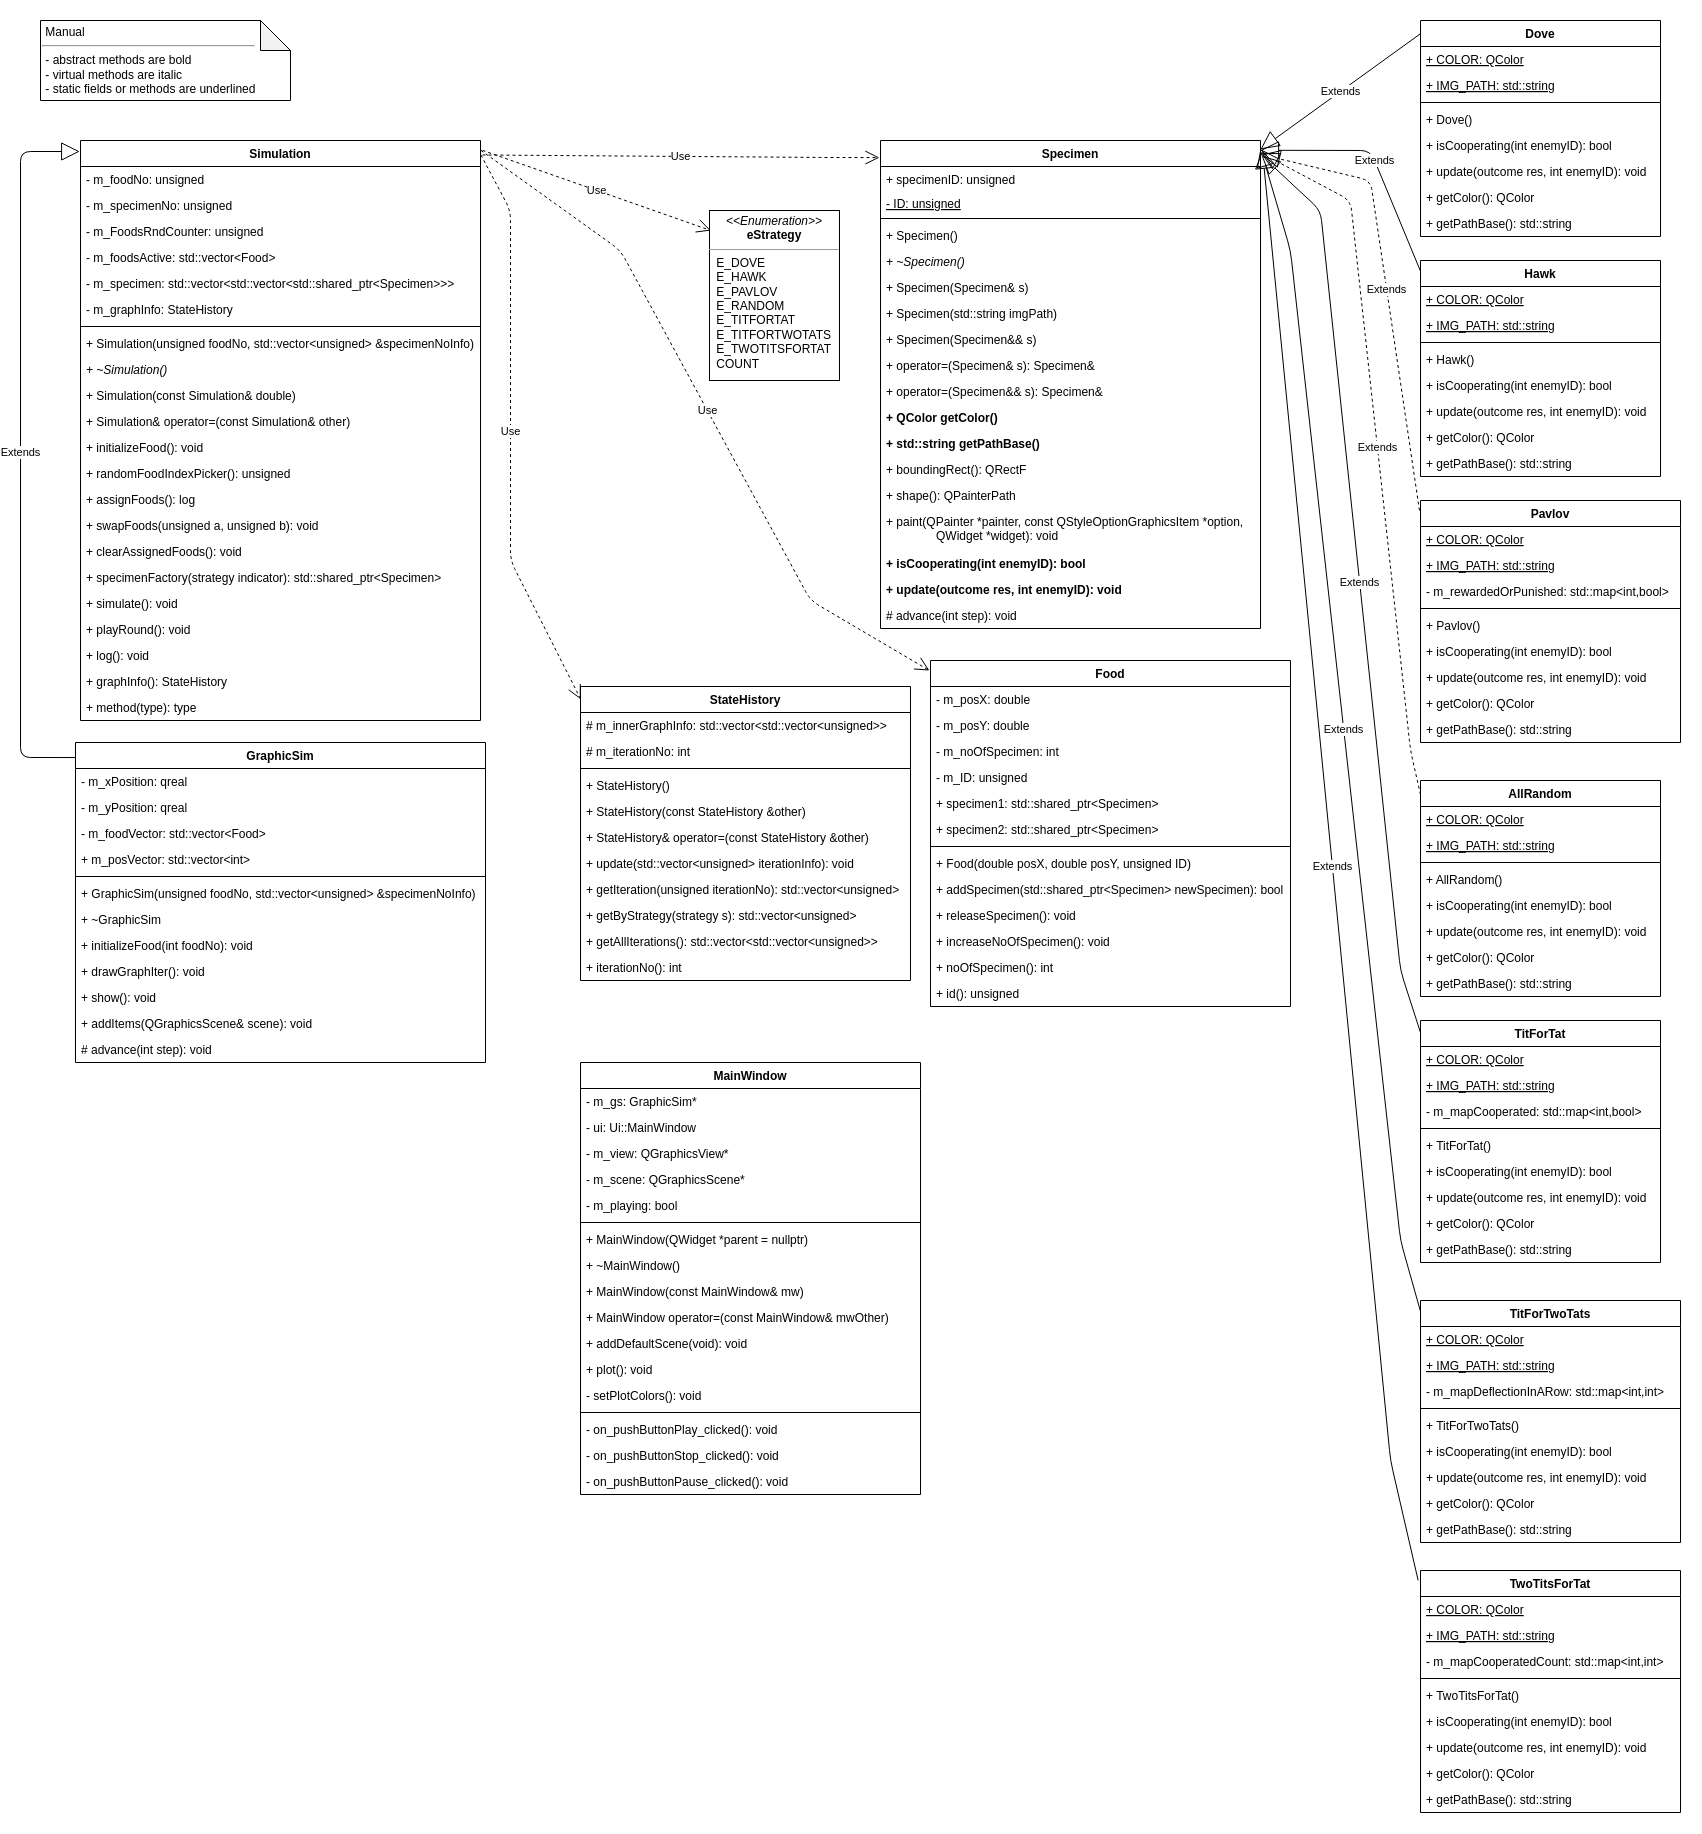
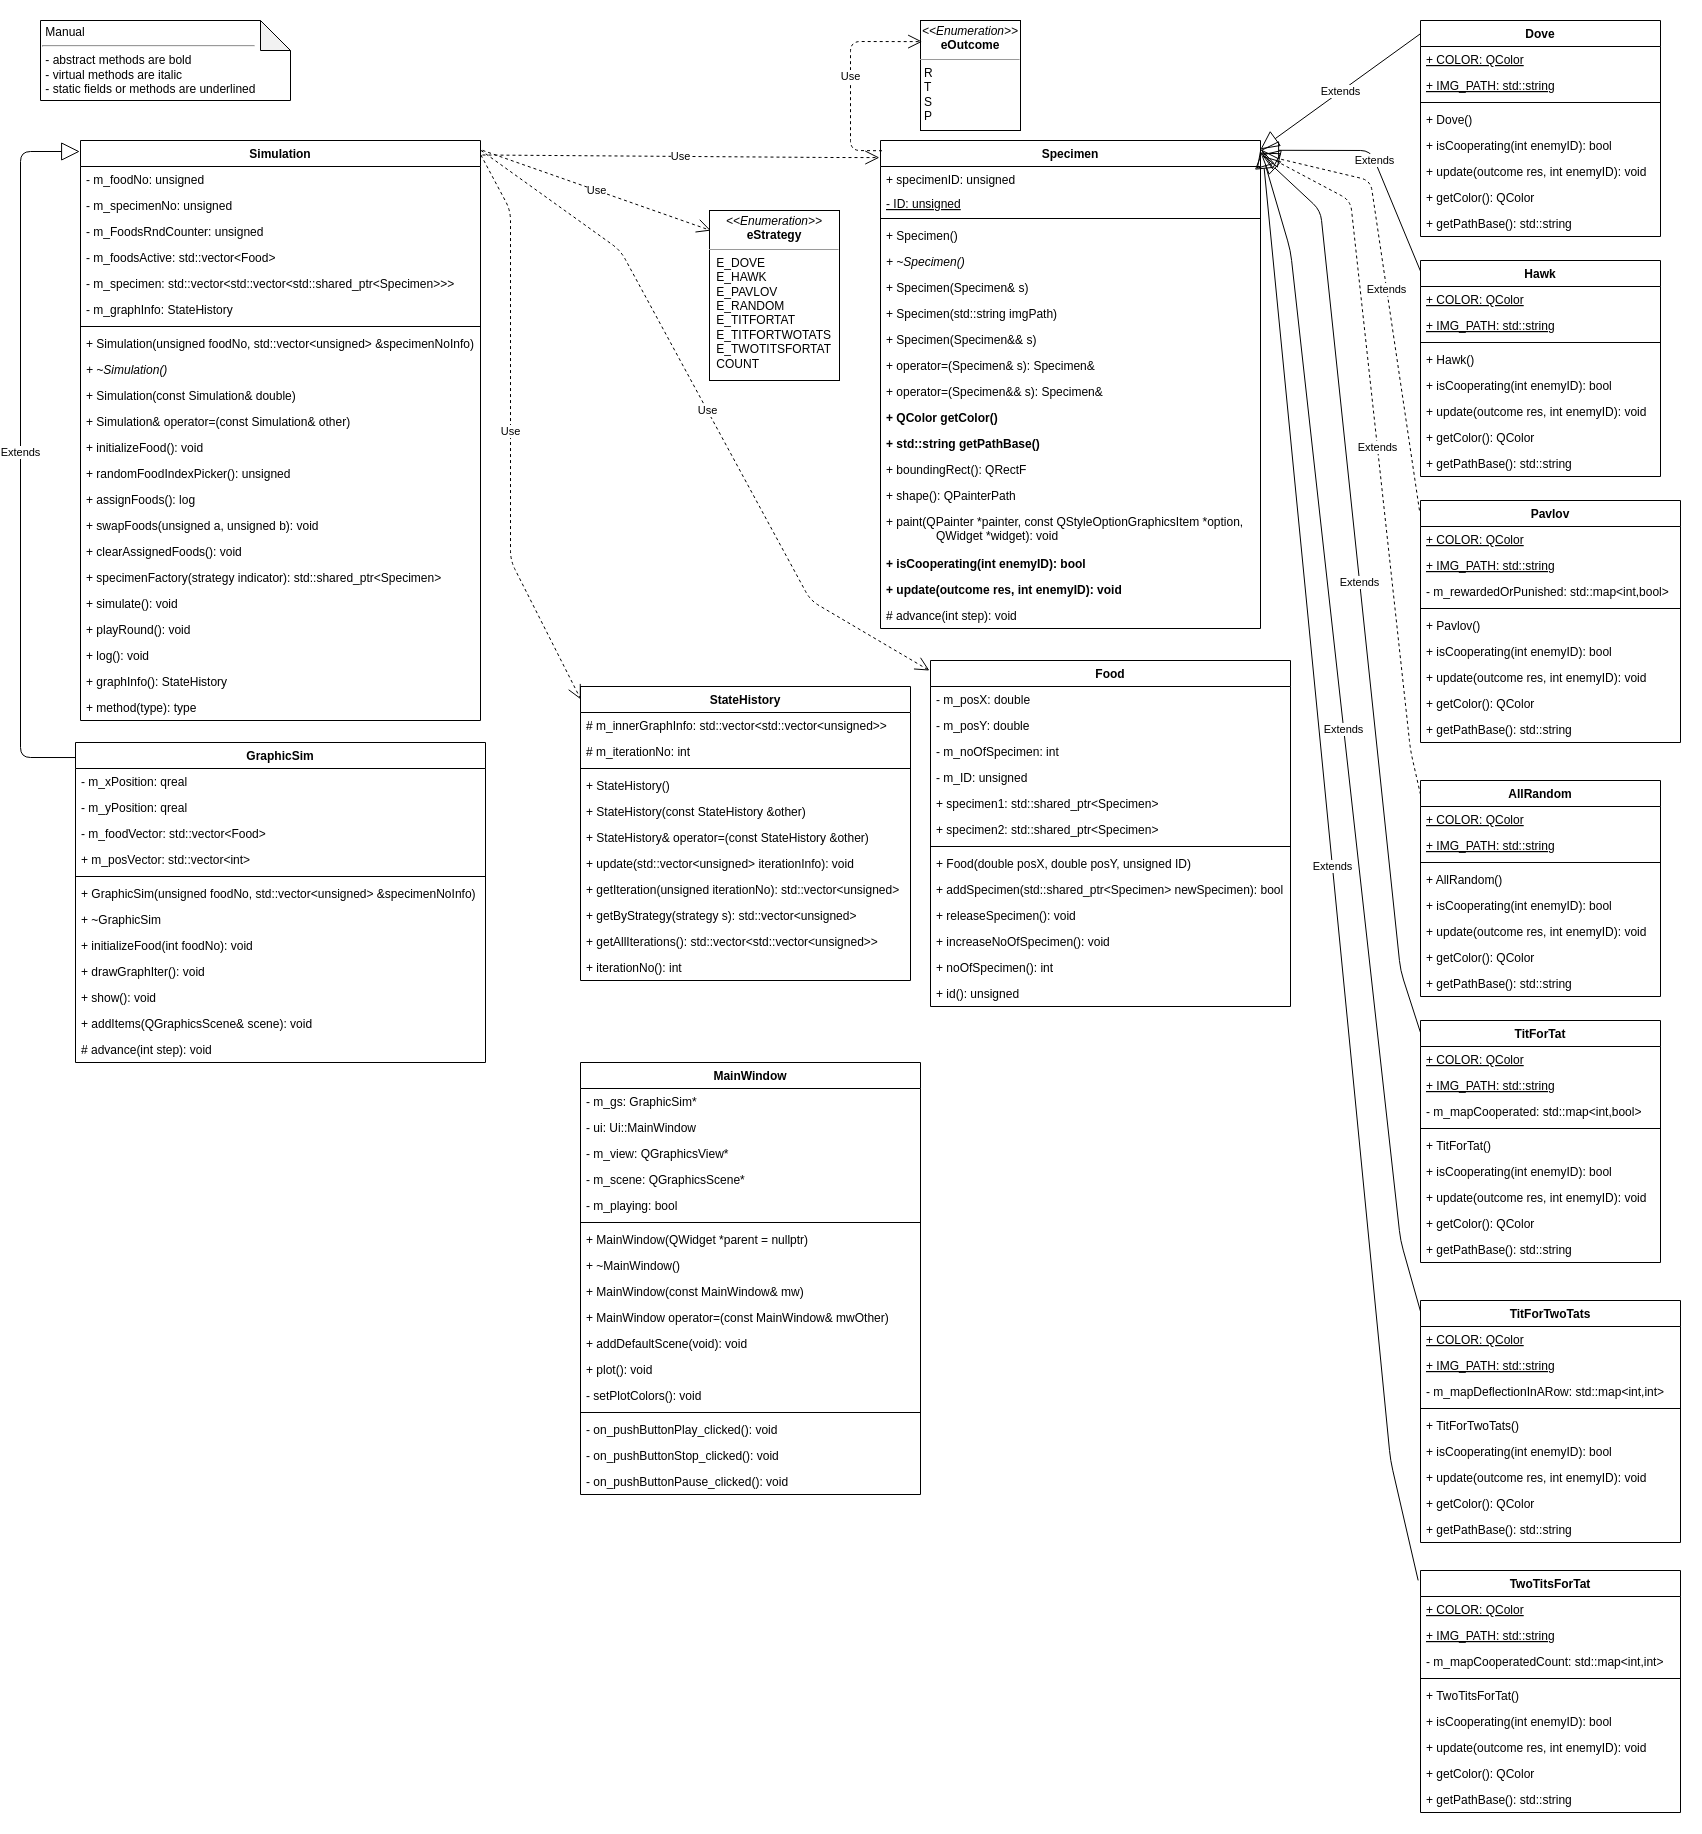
node "<<Enumeration>> eOutcome R T S P": added
edge "Specimen" -> "<<Enumeration>> eOutcome R T S P": added, label "Use"
